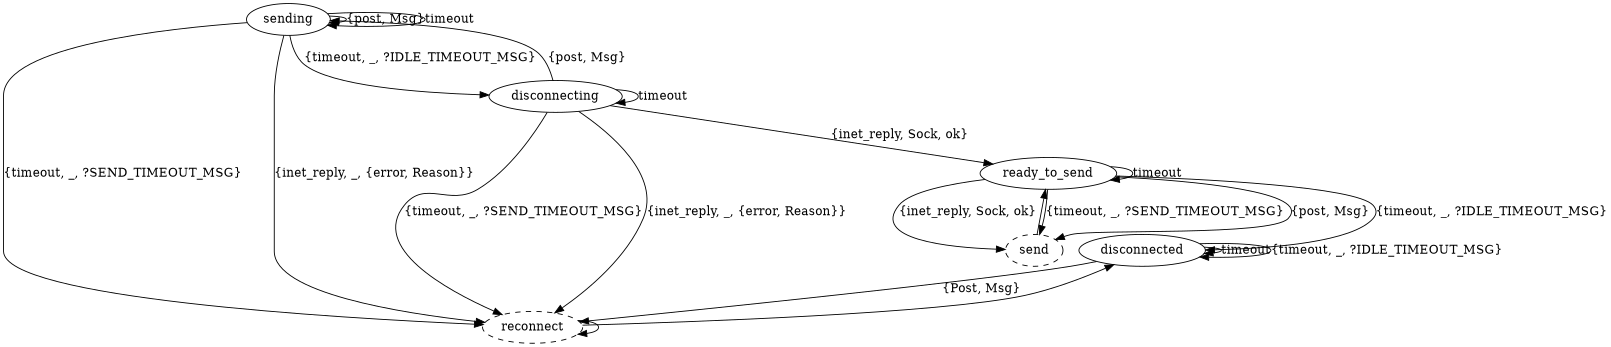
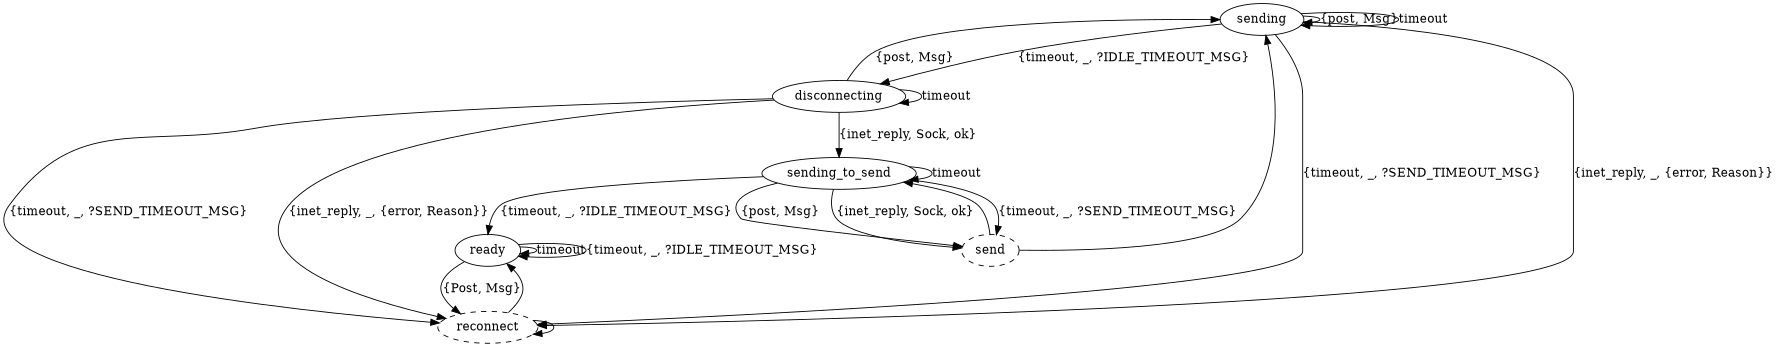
node "ready_to_send": label "ready_to_send" -> "sending_to_send"
edge "send" -> "sending": added
node "disconnected": label "disconnected" -> "ready"
